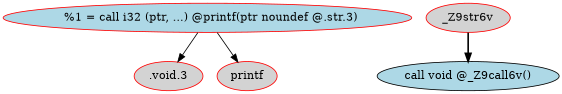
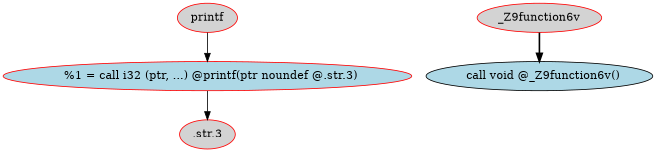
node "_Z9str6v": label "_Z9str6v" -> "_Z9function6v"
edge "%1 = call i32 (ptr, ...) @printf(ptr noundef @.str.3)" -> "printf": reversed
node ".void.3": label ".void.3" -> ".str.3"
node "call void @_Z9call6v()": label "call void @_Z9call6v()" -> "call void @_Z9function6v()"
